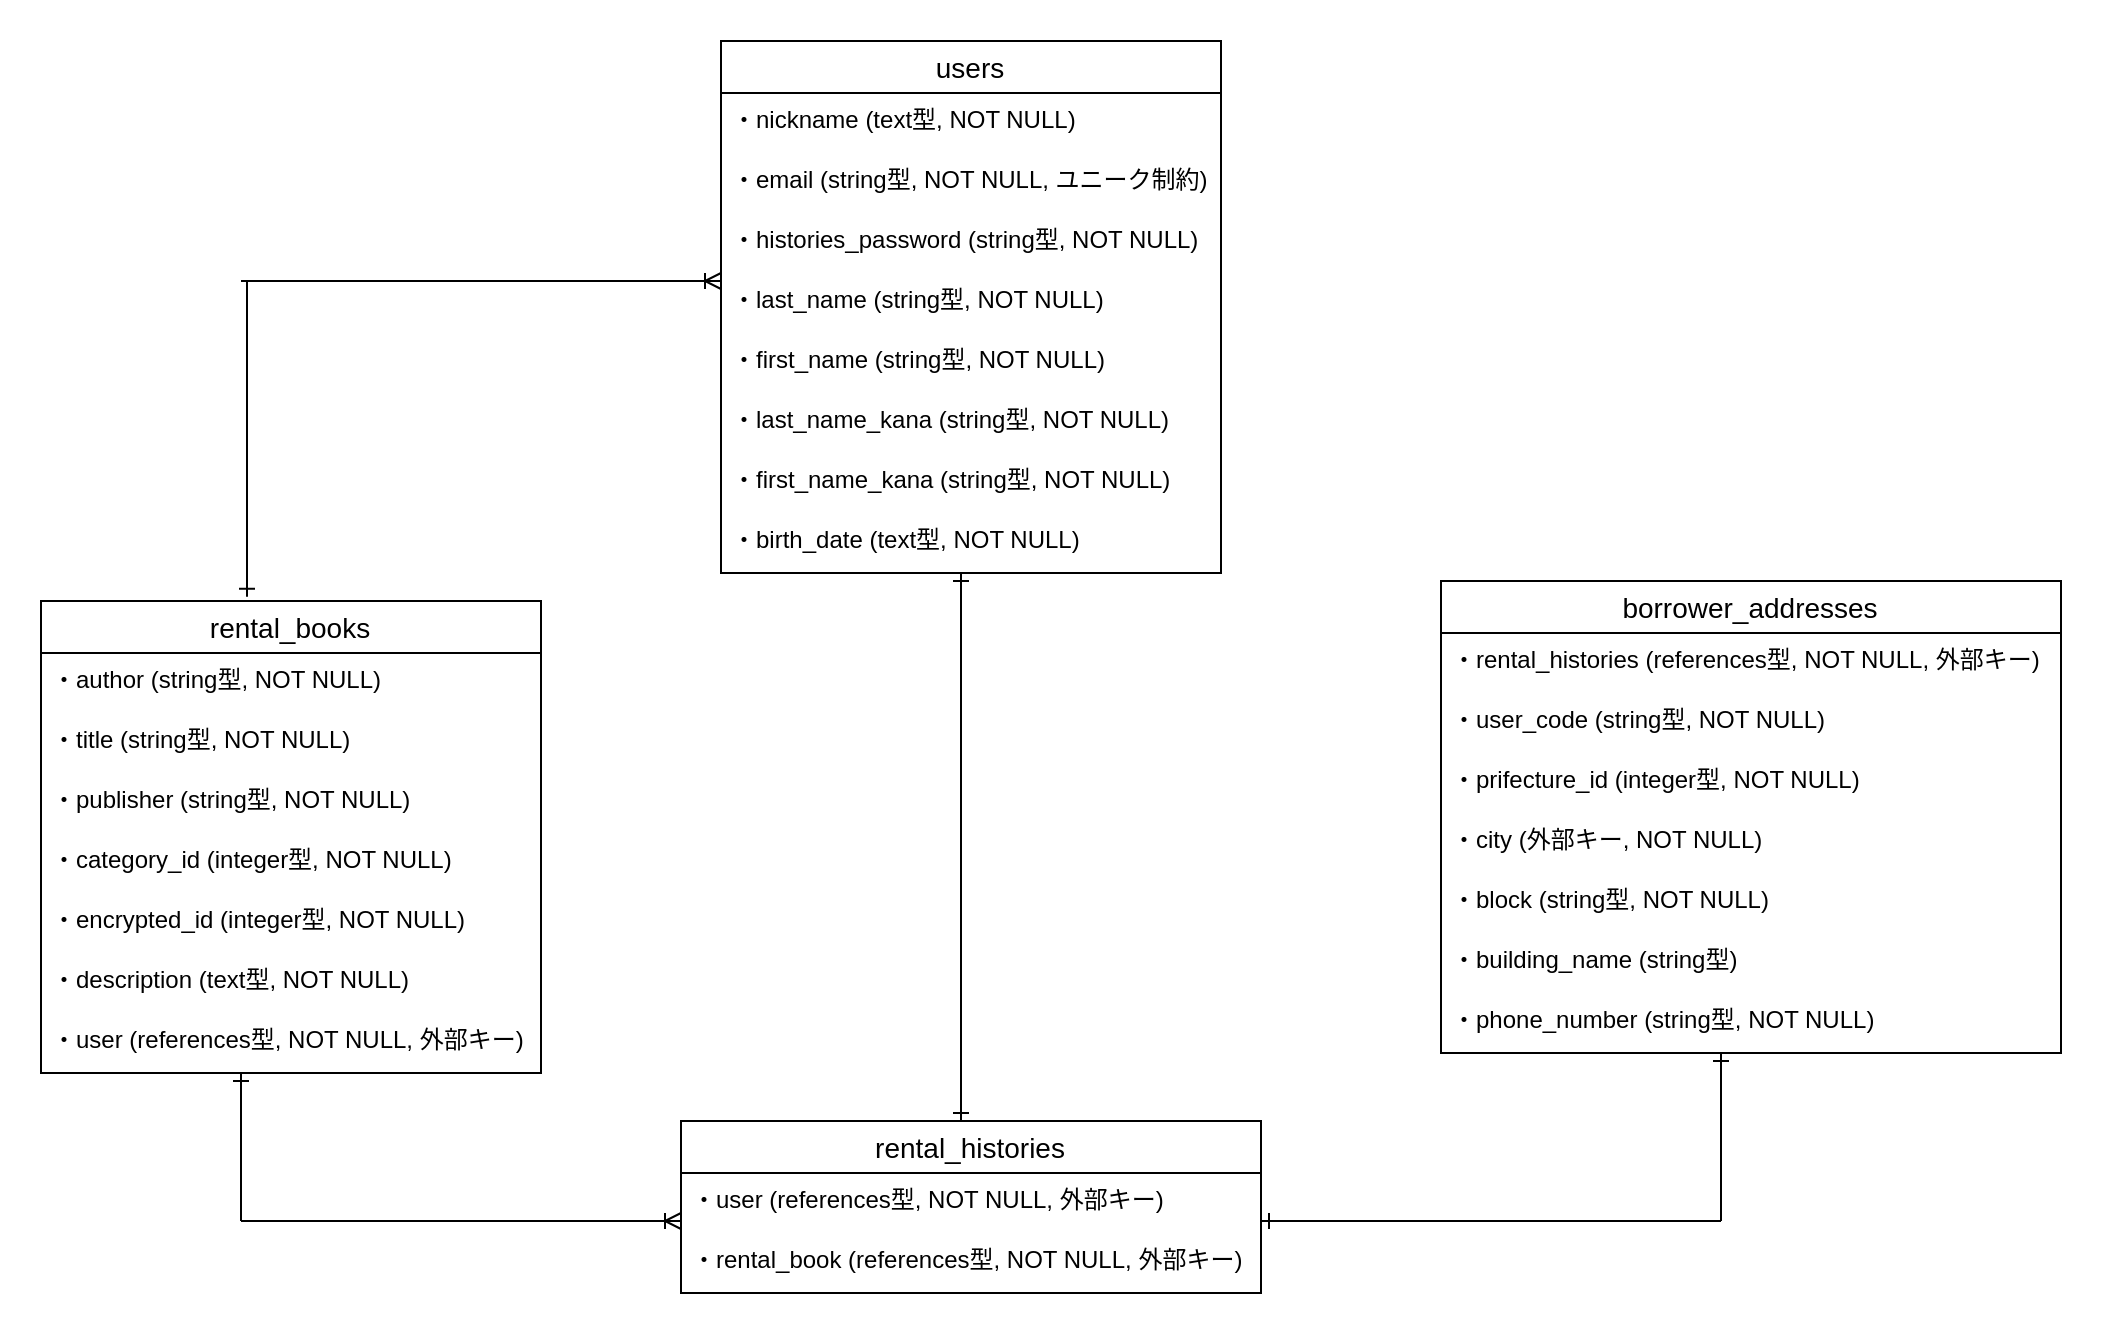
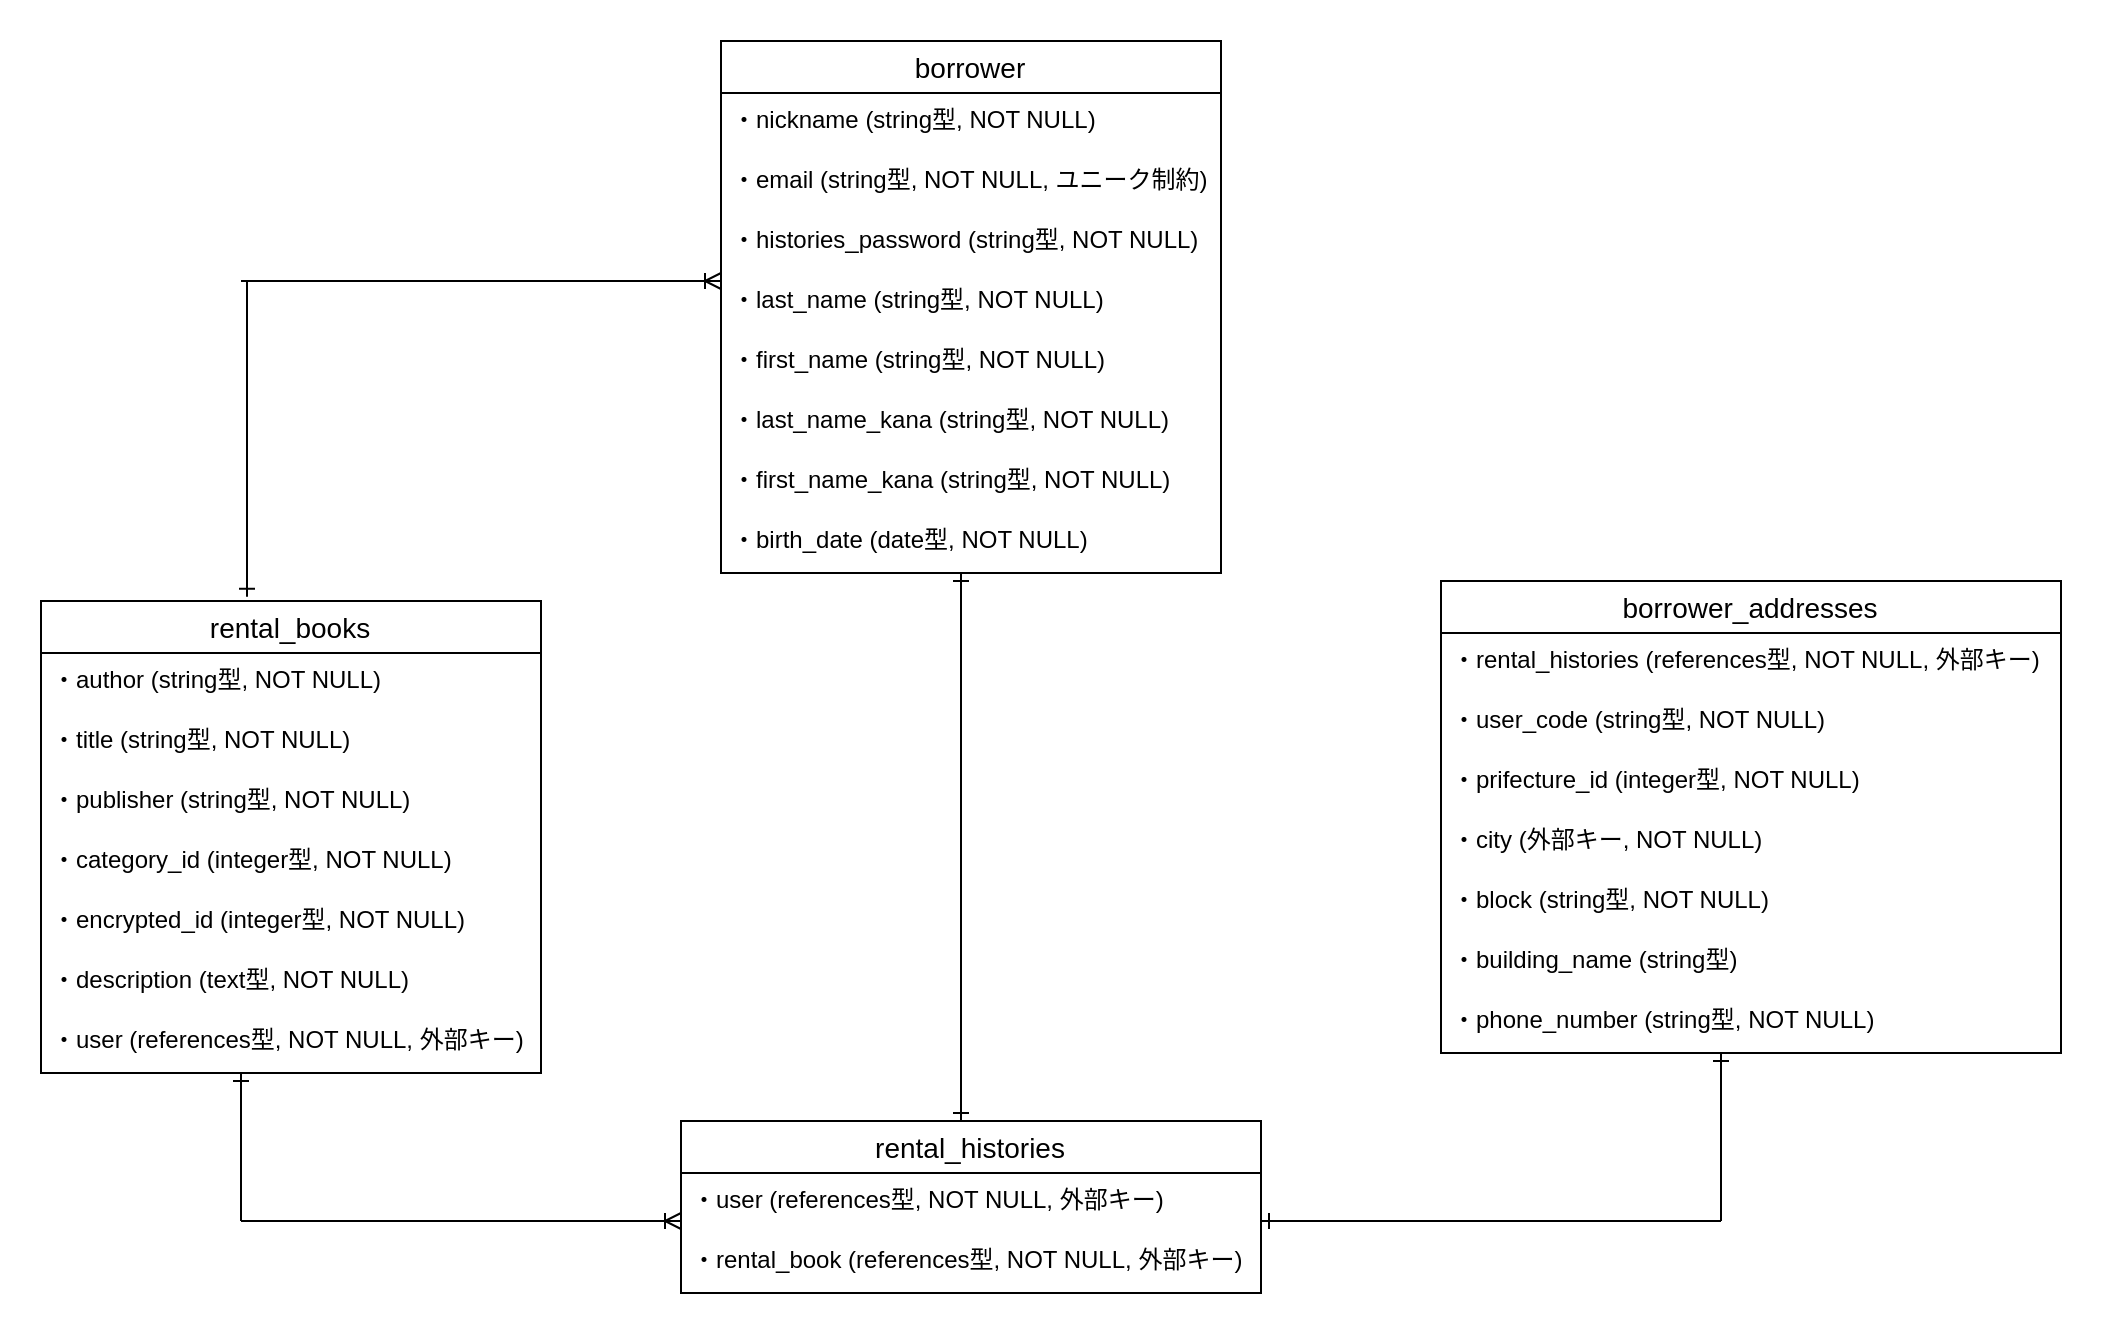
node "users": label "users" -> "borrower"
node "・nickname (text型, NOT NULL)": label "・nickname (text型, NOT NULL)" -> "・nickname (string型, NOT NULL)"
node "・birth_date (text型, NOT NULL)": label "・birth_date (text型, NOT NULL)" -> "・birth_date (date型, NOT NULL)"
